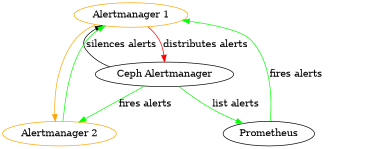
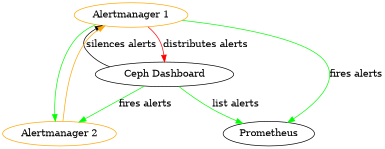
edge "Prometheus" -> "Alertmanager 1": reversed
edge "Alertmanager 1" -> "Alertmanager 2": color orange -> green
edge "Alertmanager 2" -> "Alertmanager 1": color green -> orange
node "Ceph Alertmanager": label "Ceph Alertmanager" -> "Ceph Dashboard"
